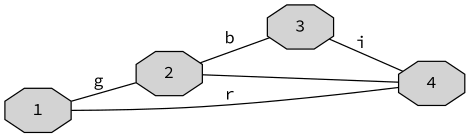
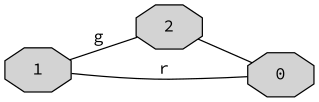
node "3": removed
node "4": label "4" -> "0"
